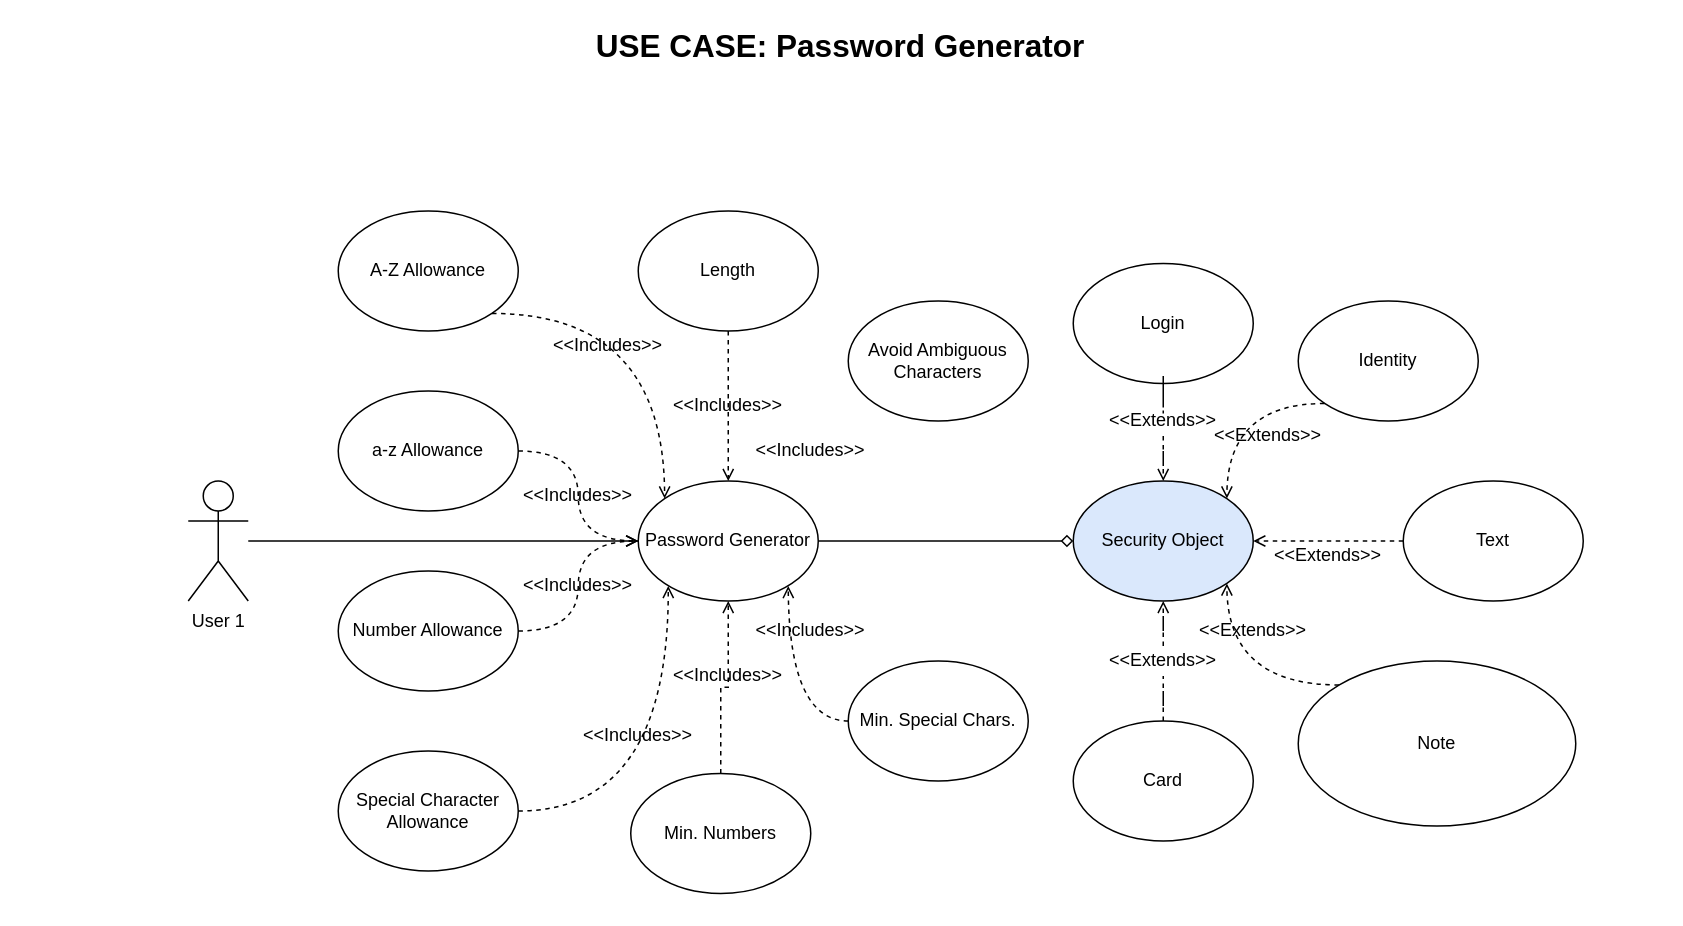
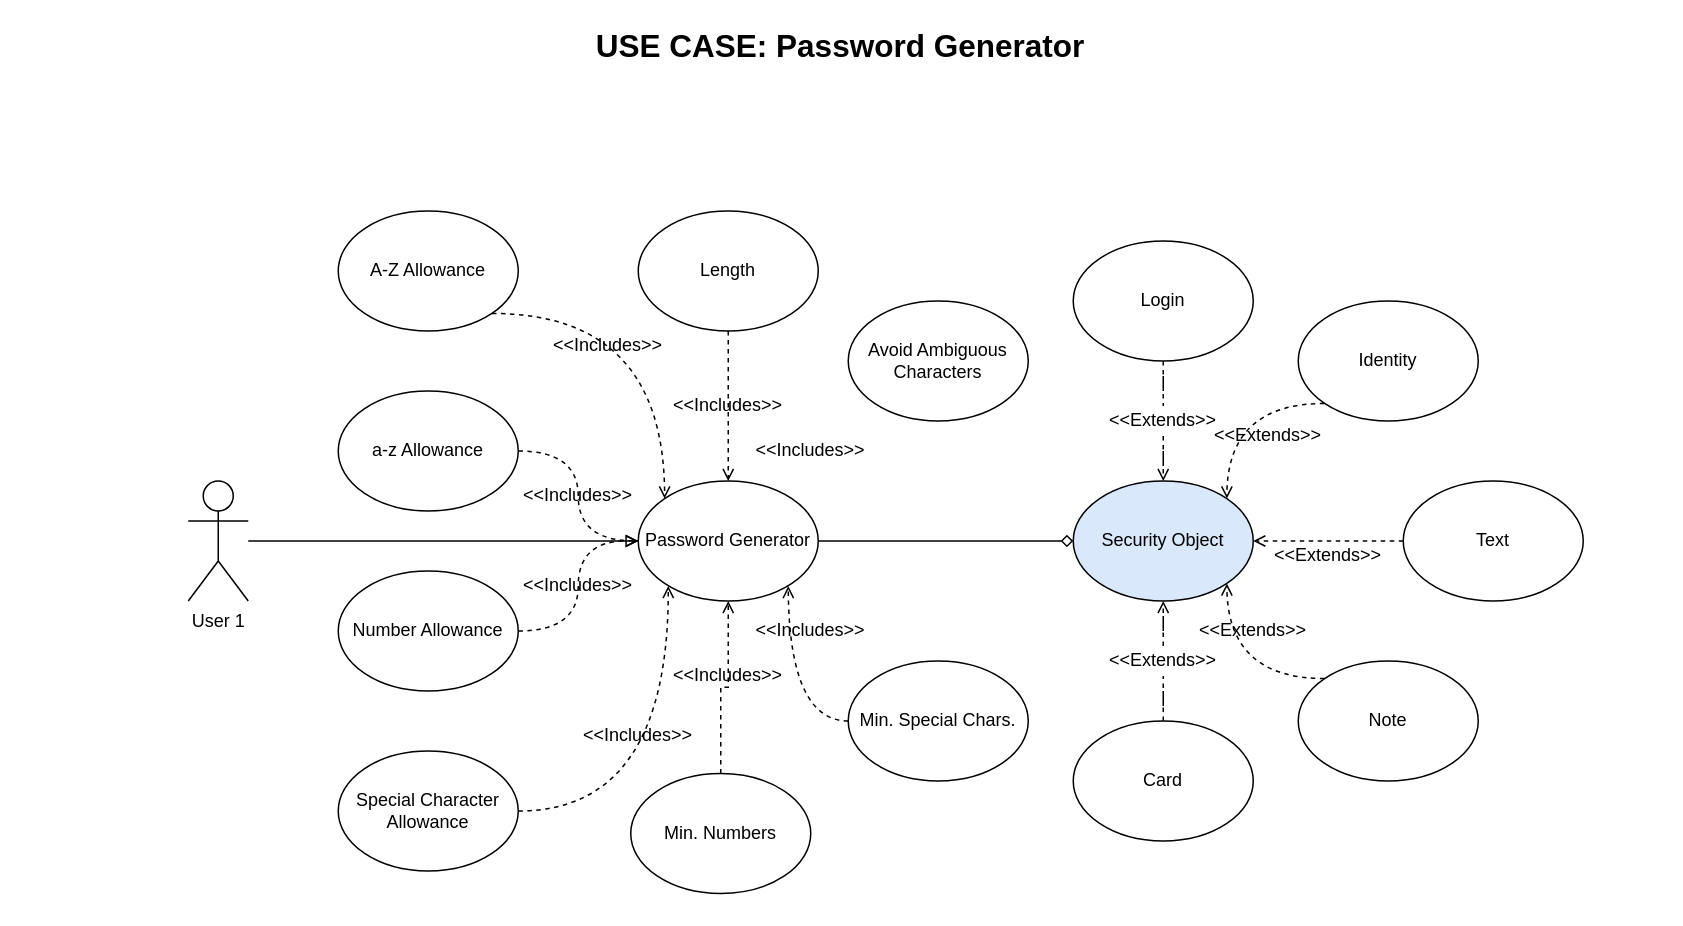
node "Login": moved (1163, 323) -> (1163, 301)
edge "Number Allowance" -> "Password Generator": arrowhead open -> block
node "Note": size 278x165 -> 180x120
